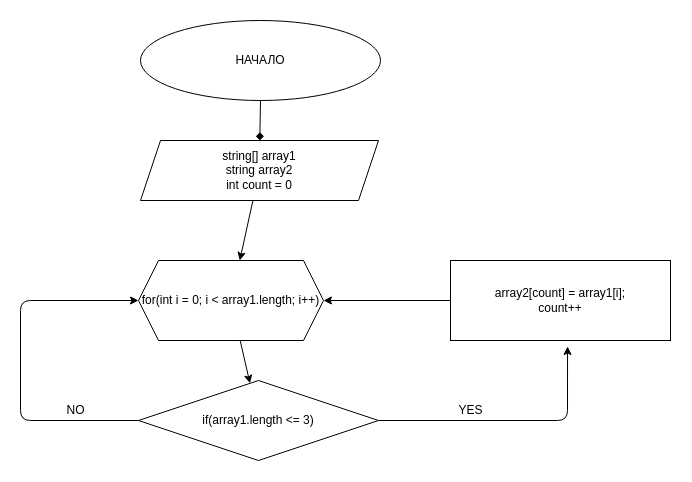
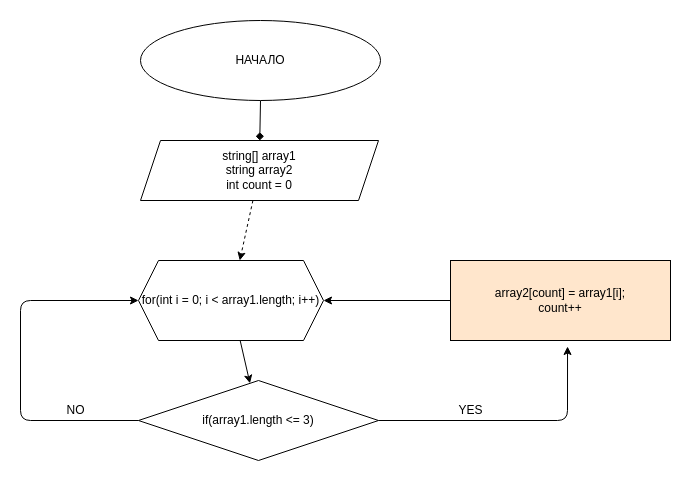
edge "string[] array1 string array2 int count = 0" -> "for(int i = 0; i < array1.length; i++)": style solid -> dashed
node "array2[count] = array1[i]; count++": fillcolor #ffffff -> #ffe6cc
